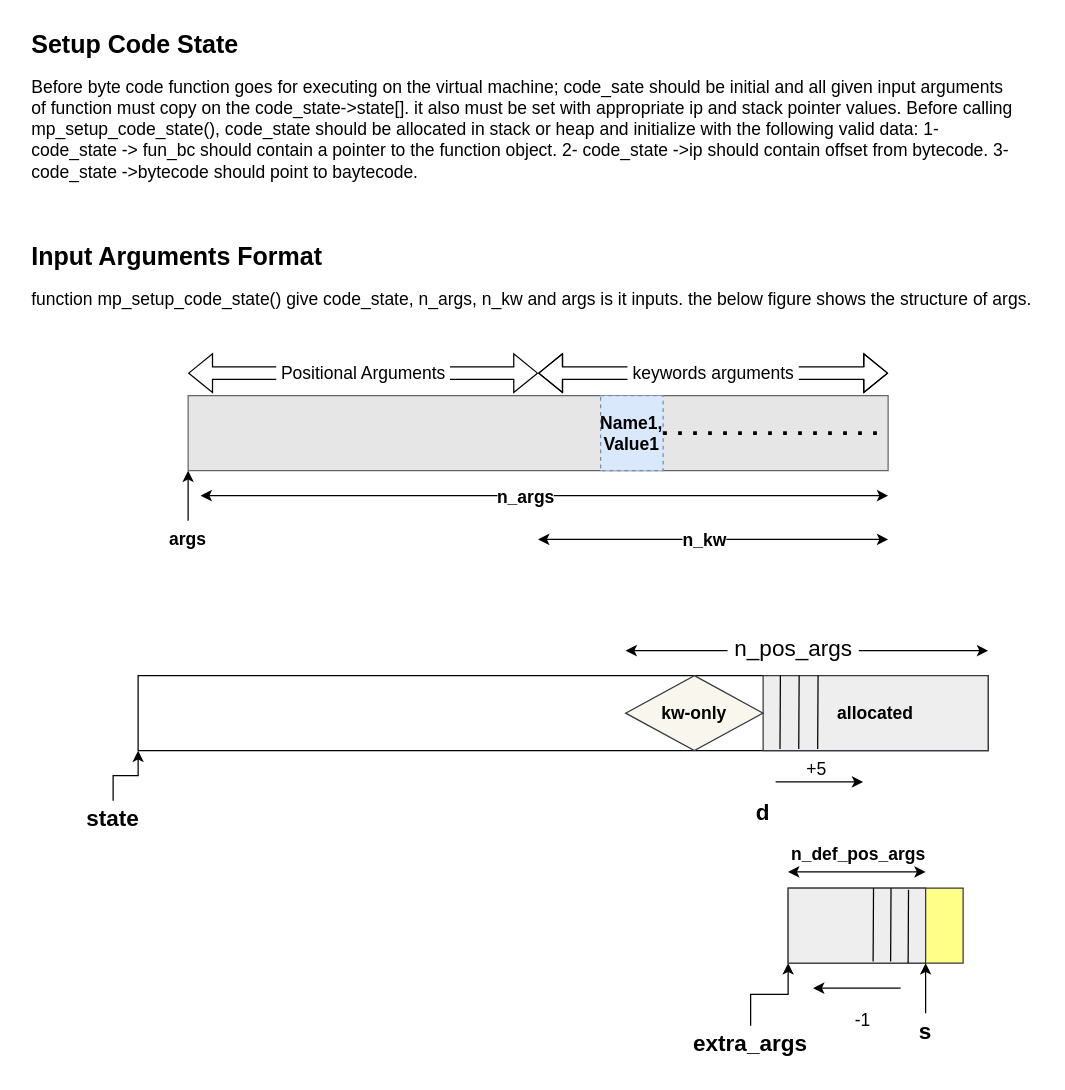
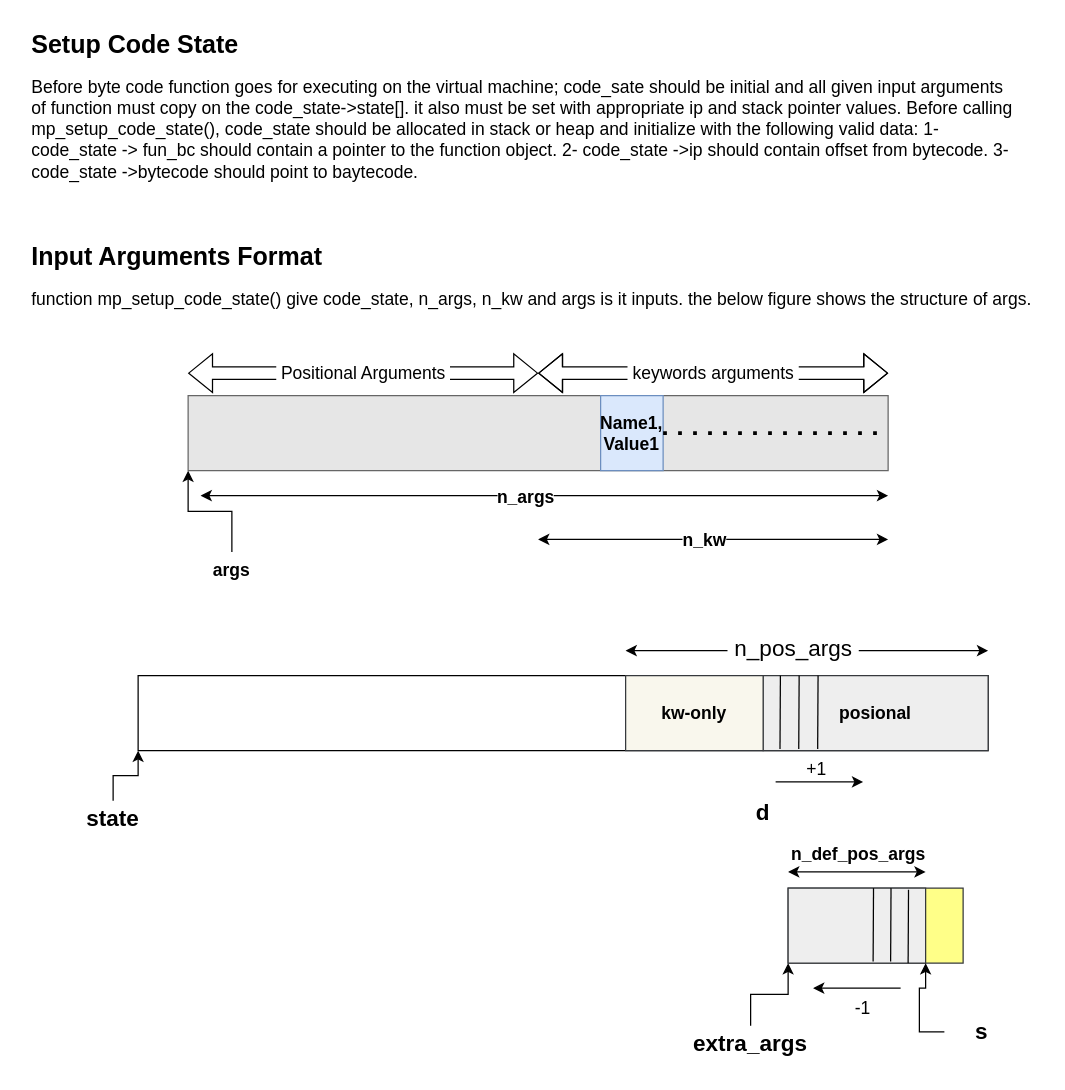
node "Name1, Value1": style dashed -> solid
node "args": moved (188, 539) -> (232, 571)
node "kw-only": shape diamond -> rectangle
node "allocated": label "allocated" -> "posional"
node "+5": label "+5" -> "+1"
node "-1": moved (863, 1020) -> (863, 1008)
node "s": moved (926, 1032) -> (982, 1032)
